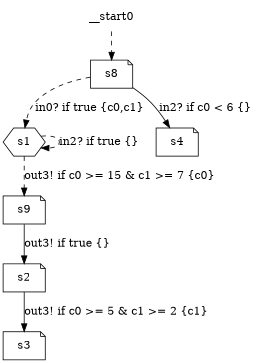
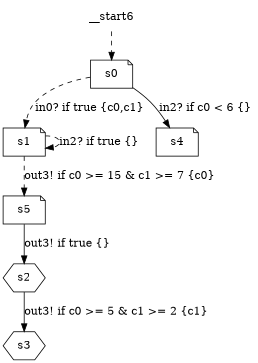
node "__start0": label "__start0" -> "__start6"
node "s8": label "s8" -> "s0"
node "s1": shape hexagon -> note
node "s9": label "s9" -> "s5"
node "s2": shape note -> hexagon
node "s3": shape note -> hexagon
